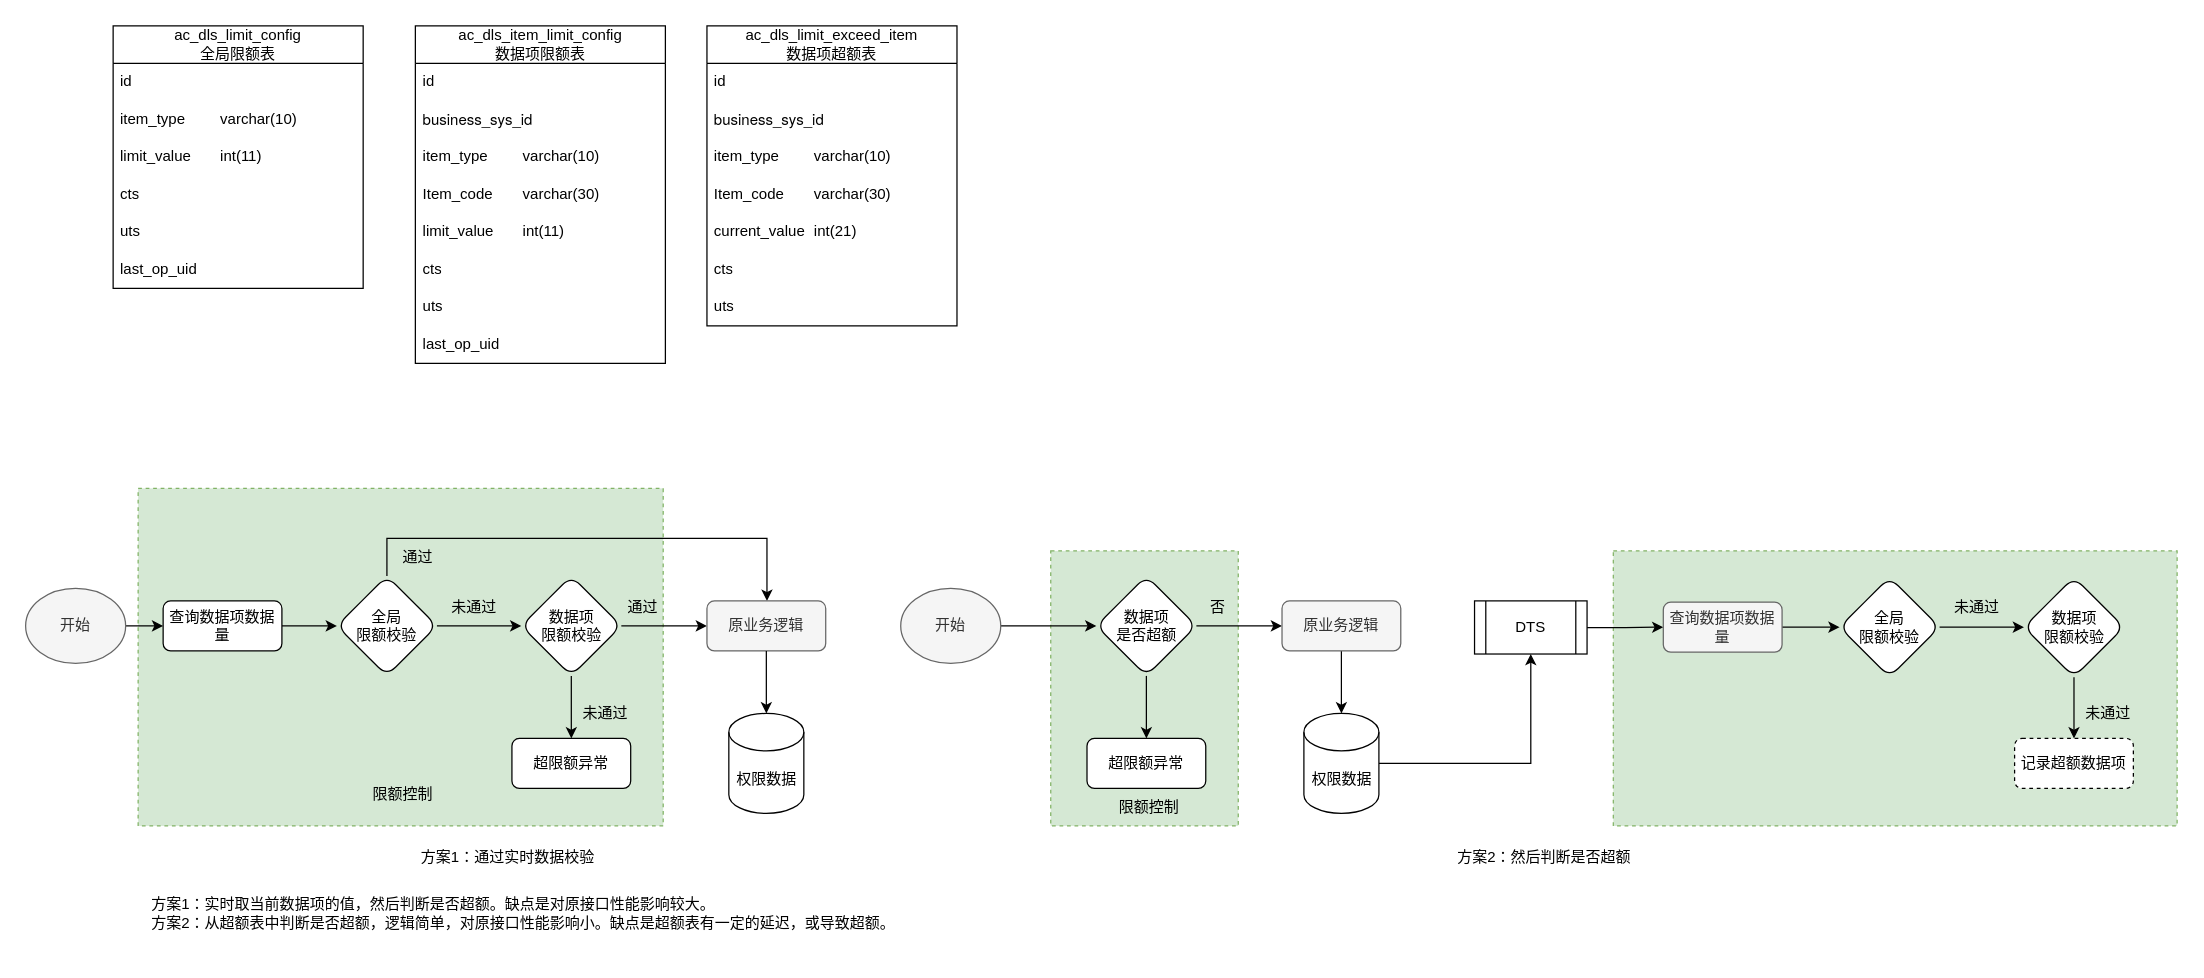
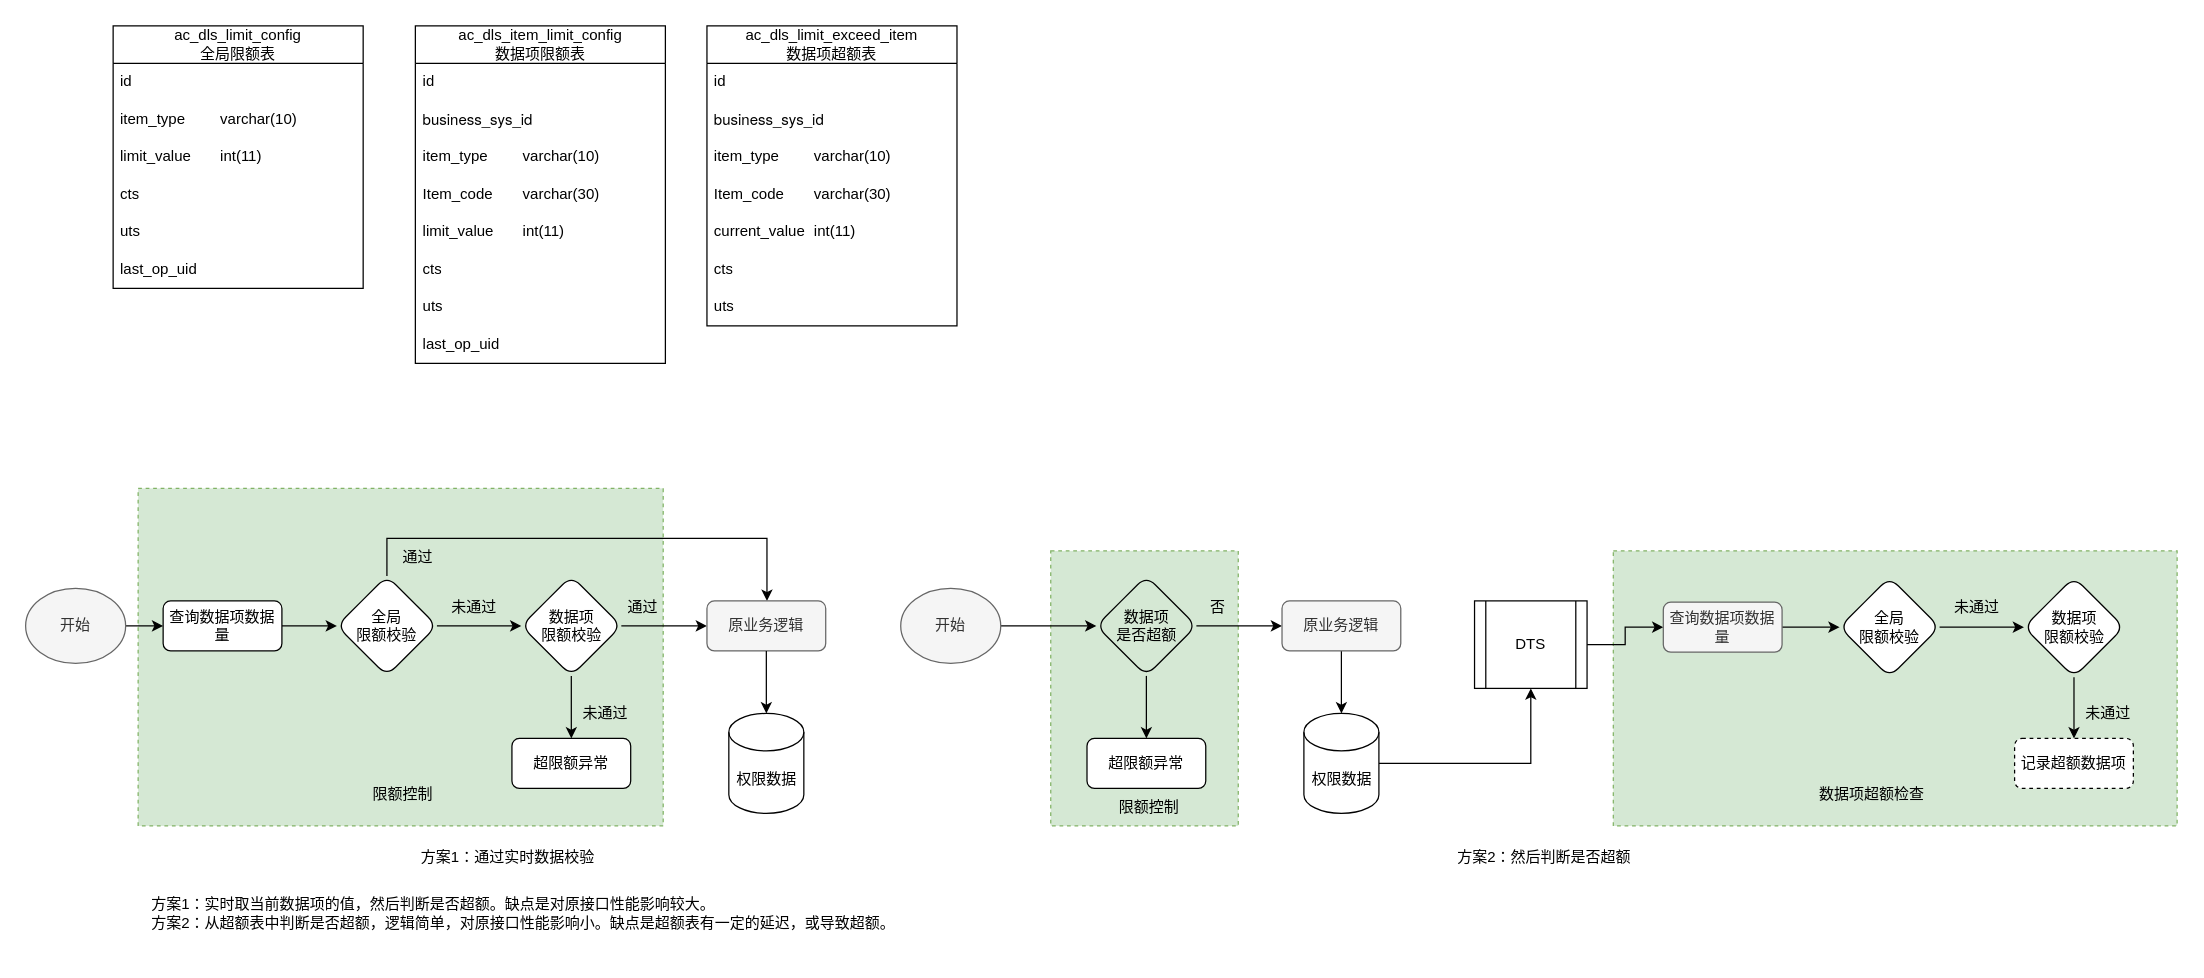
node "current_value int(21)": label "current_value int(21)" -> "current_value int(11)"
node "数据项 是否超额": fillcolor #ffffff -> #d5e8d4
node "DTS": size 113x53 -> 113x88
node "数据项超额检查": added
